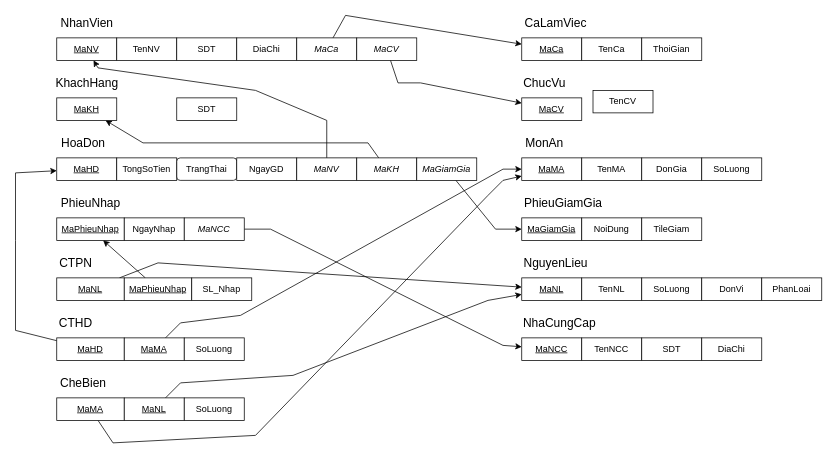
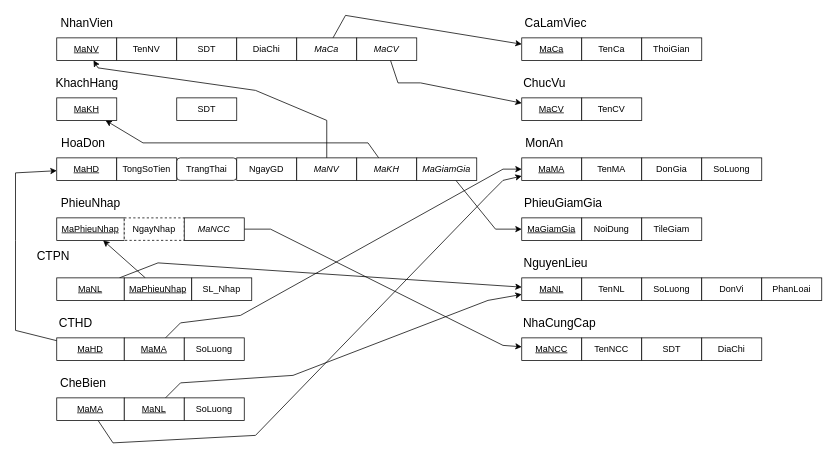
node "TenCV": moved (623, 102) -> (612, 109)
node "NgayNhap": style solid -> dashed
node "CTPN": moved (75, 263) -> (53, 255)
